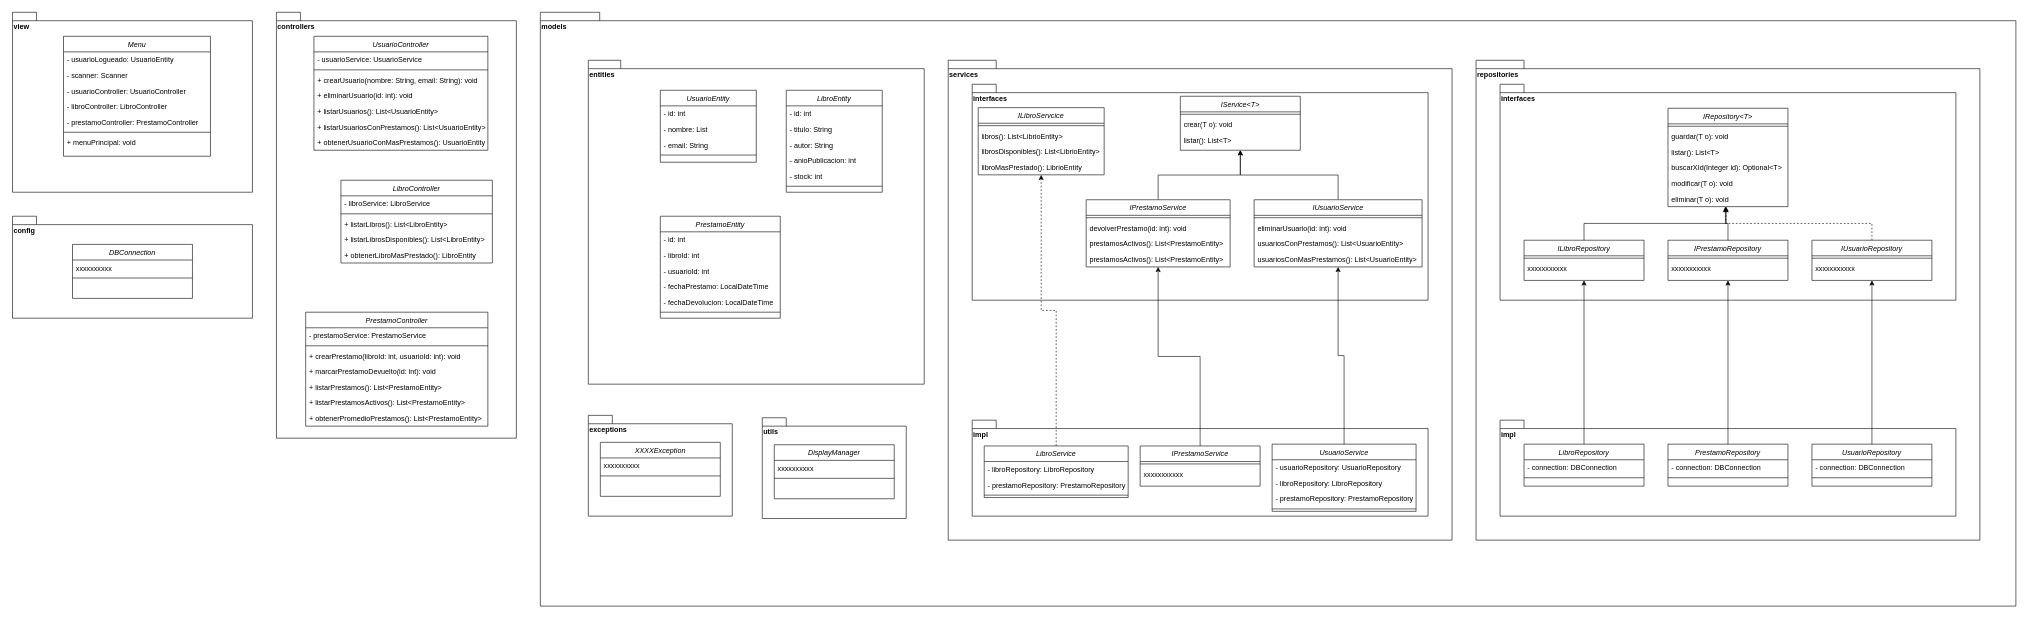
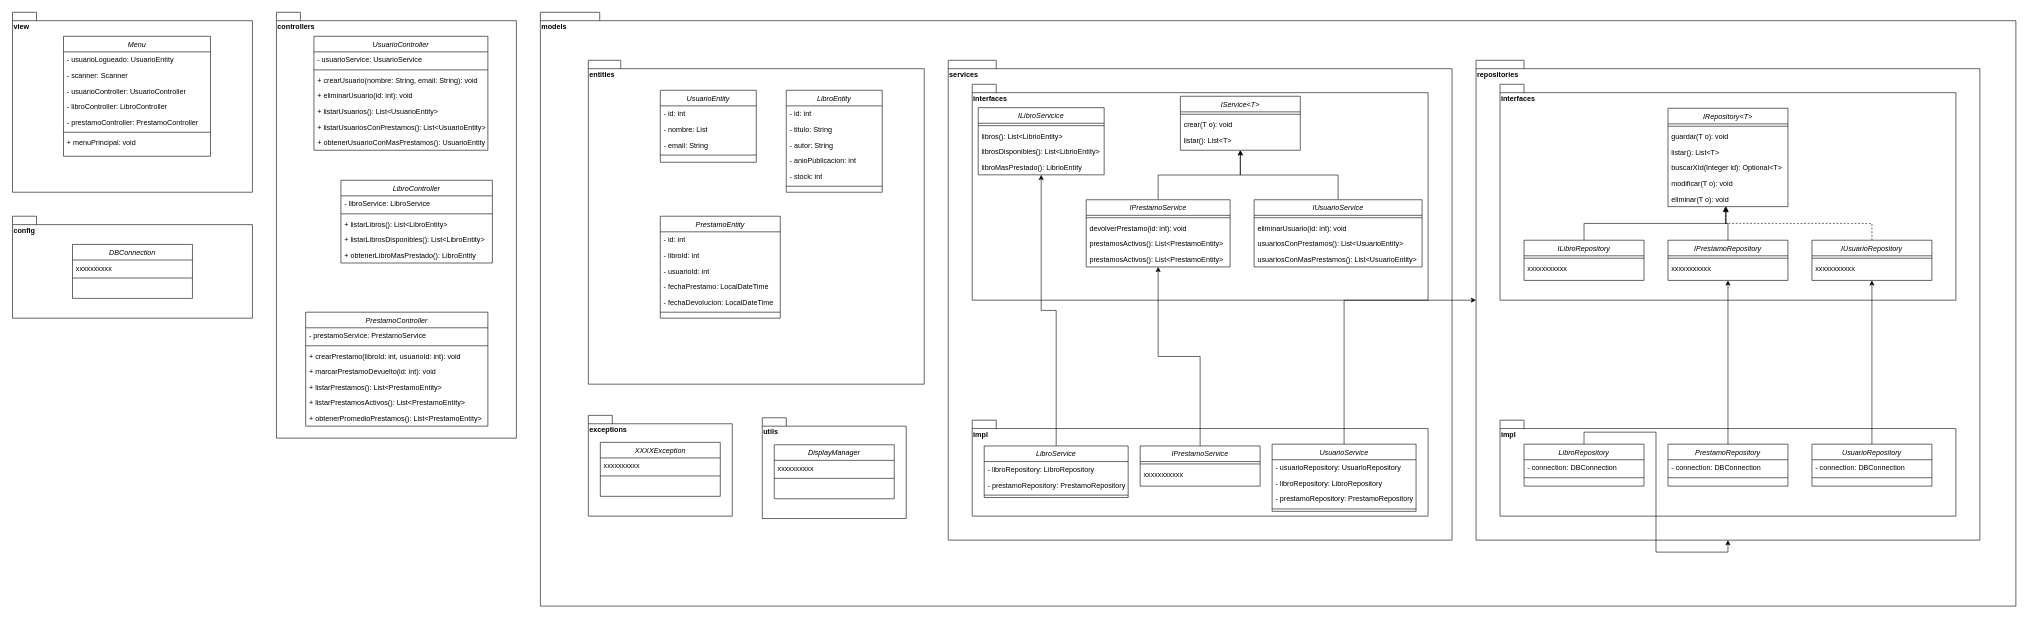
edge "LibroRepository" -> "ILibroRepository": now "LibroRepository" -> "repositories"
edge "LibroService" -> "ILibroServcice": style dashed -> solid
edge "UsuarioService" -> "IUsuarioService": now "UsuarioService" -> "repositories"
